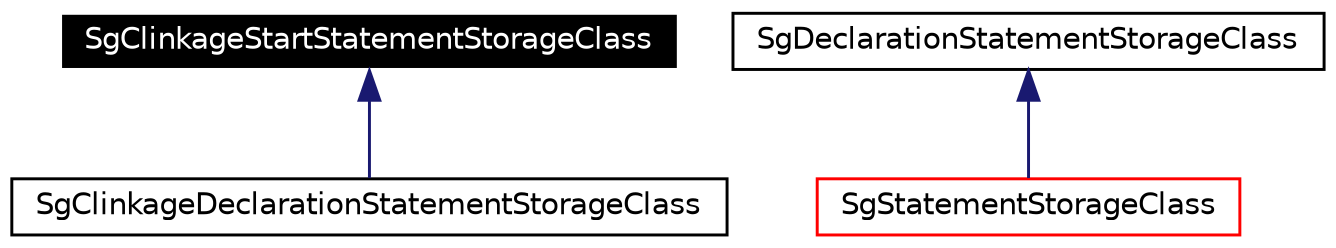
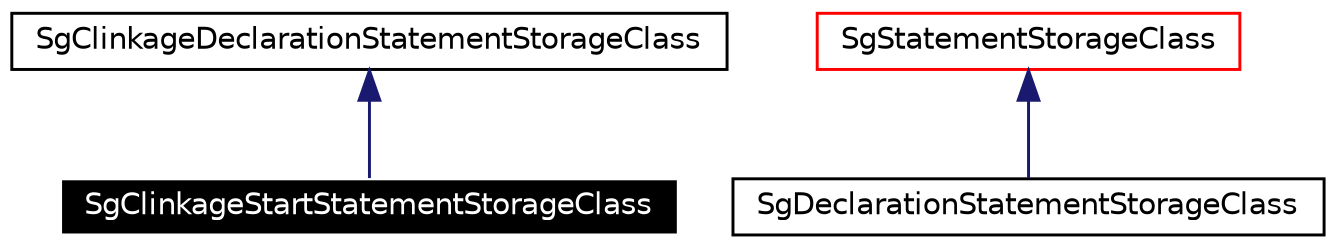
edge "SgClinkageDeclarationStatementStorageClass" -> "SgClinkageStartStatementStorageClass": reversed
edge "SgStatementStorageClass" -> "SgDeclarationStatementStorageClass": reversed
